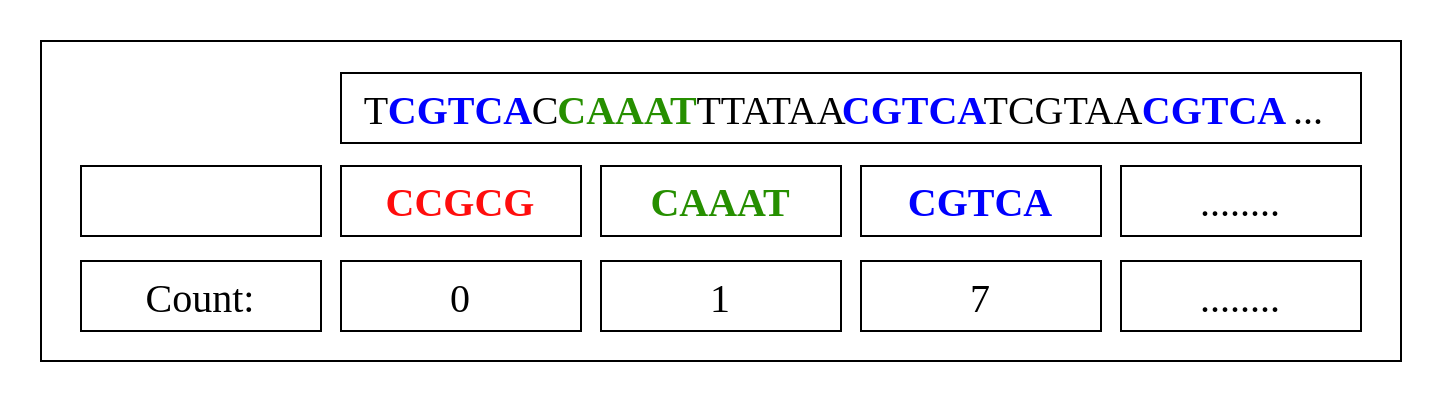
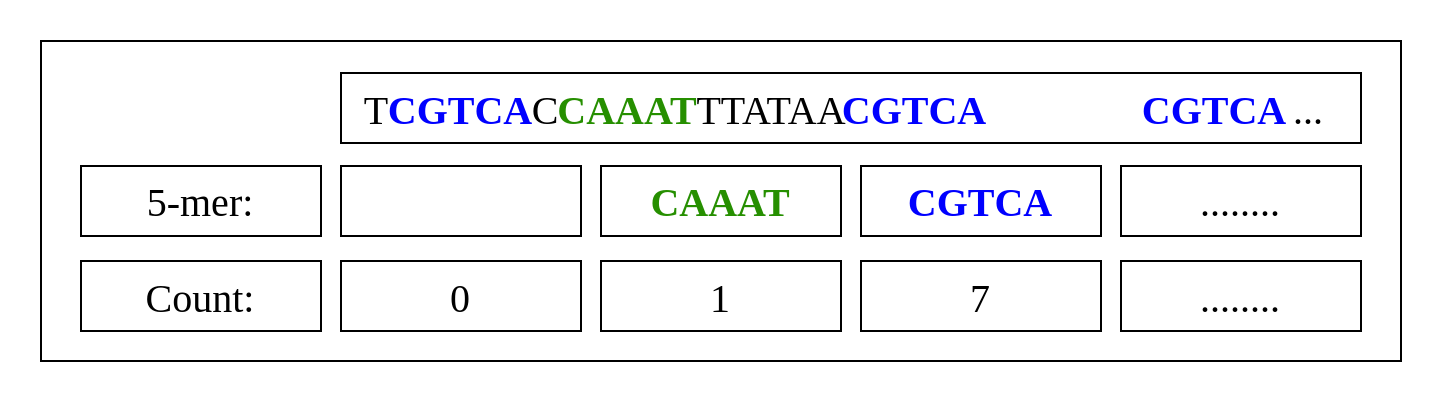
node "TCGTAA": removed
node "5-mer:": added
node "CCGCG": removed
